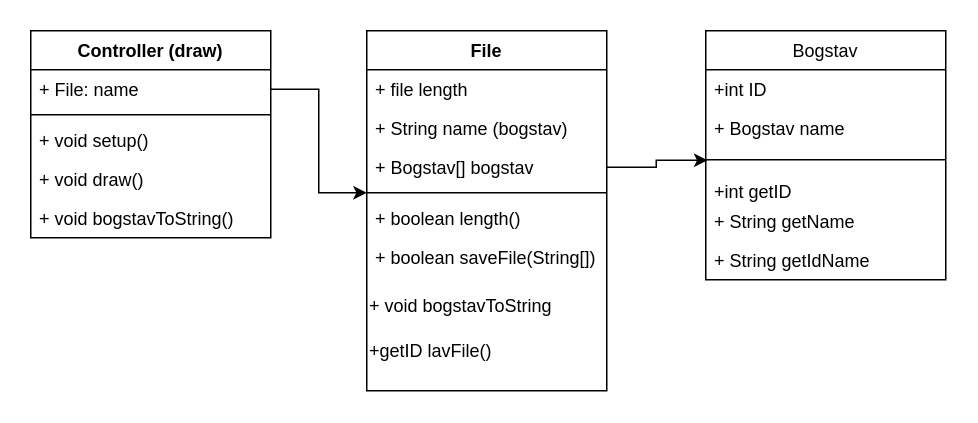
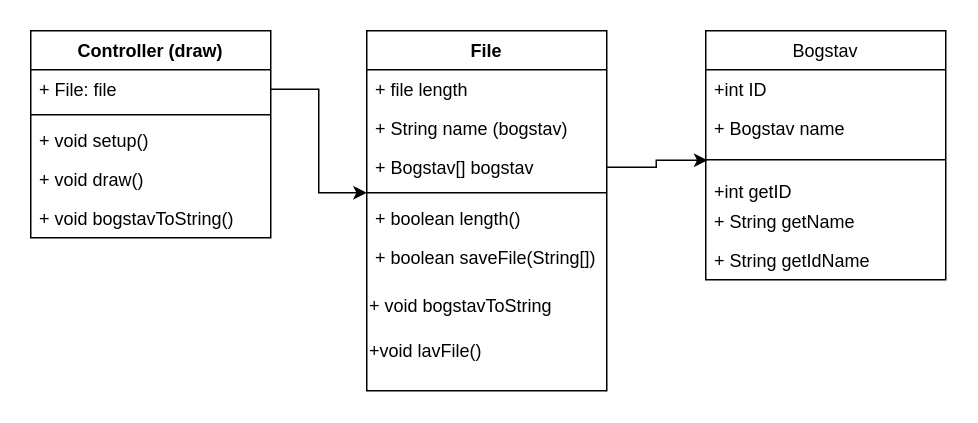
node "+ File: name": label "+ File: name" -> "+ File: file"
node "+getID lavFile()": label "+getID lavFile()" -> "+void lavFile()"
